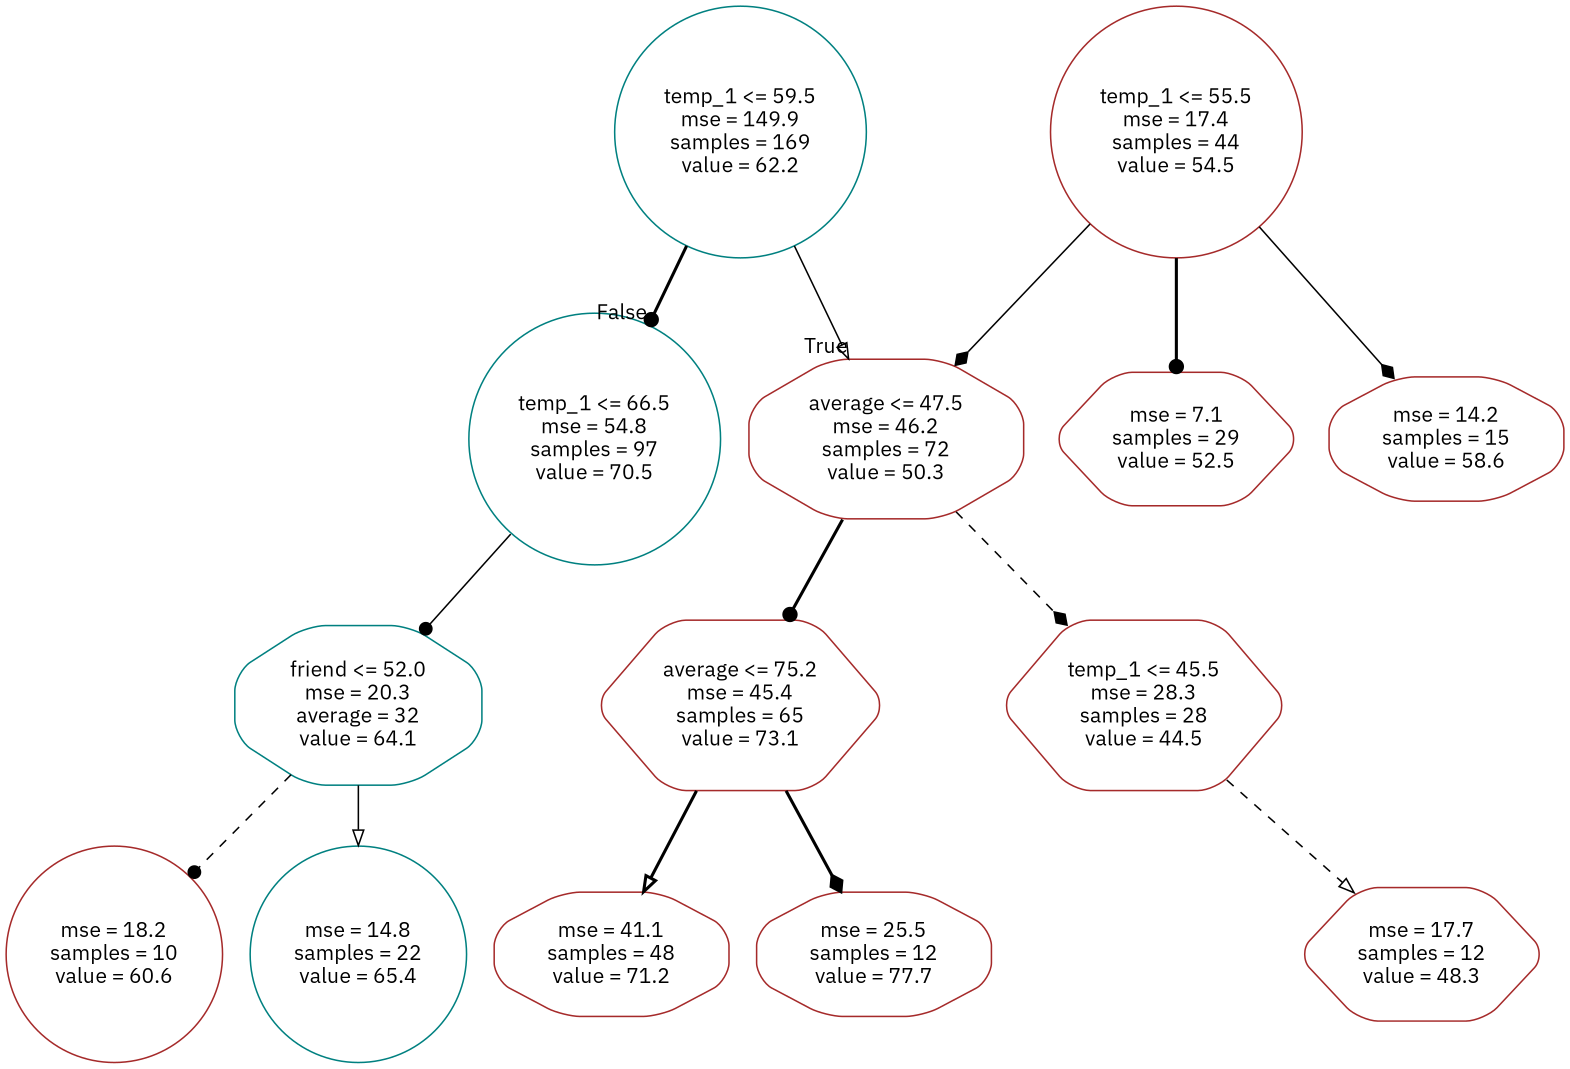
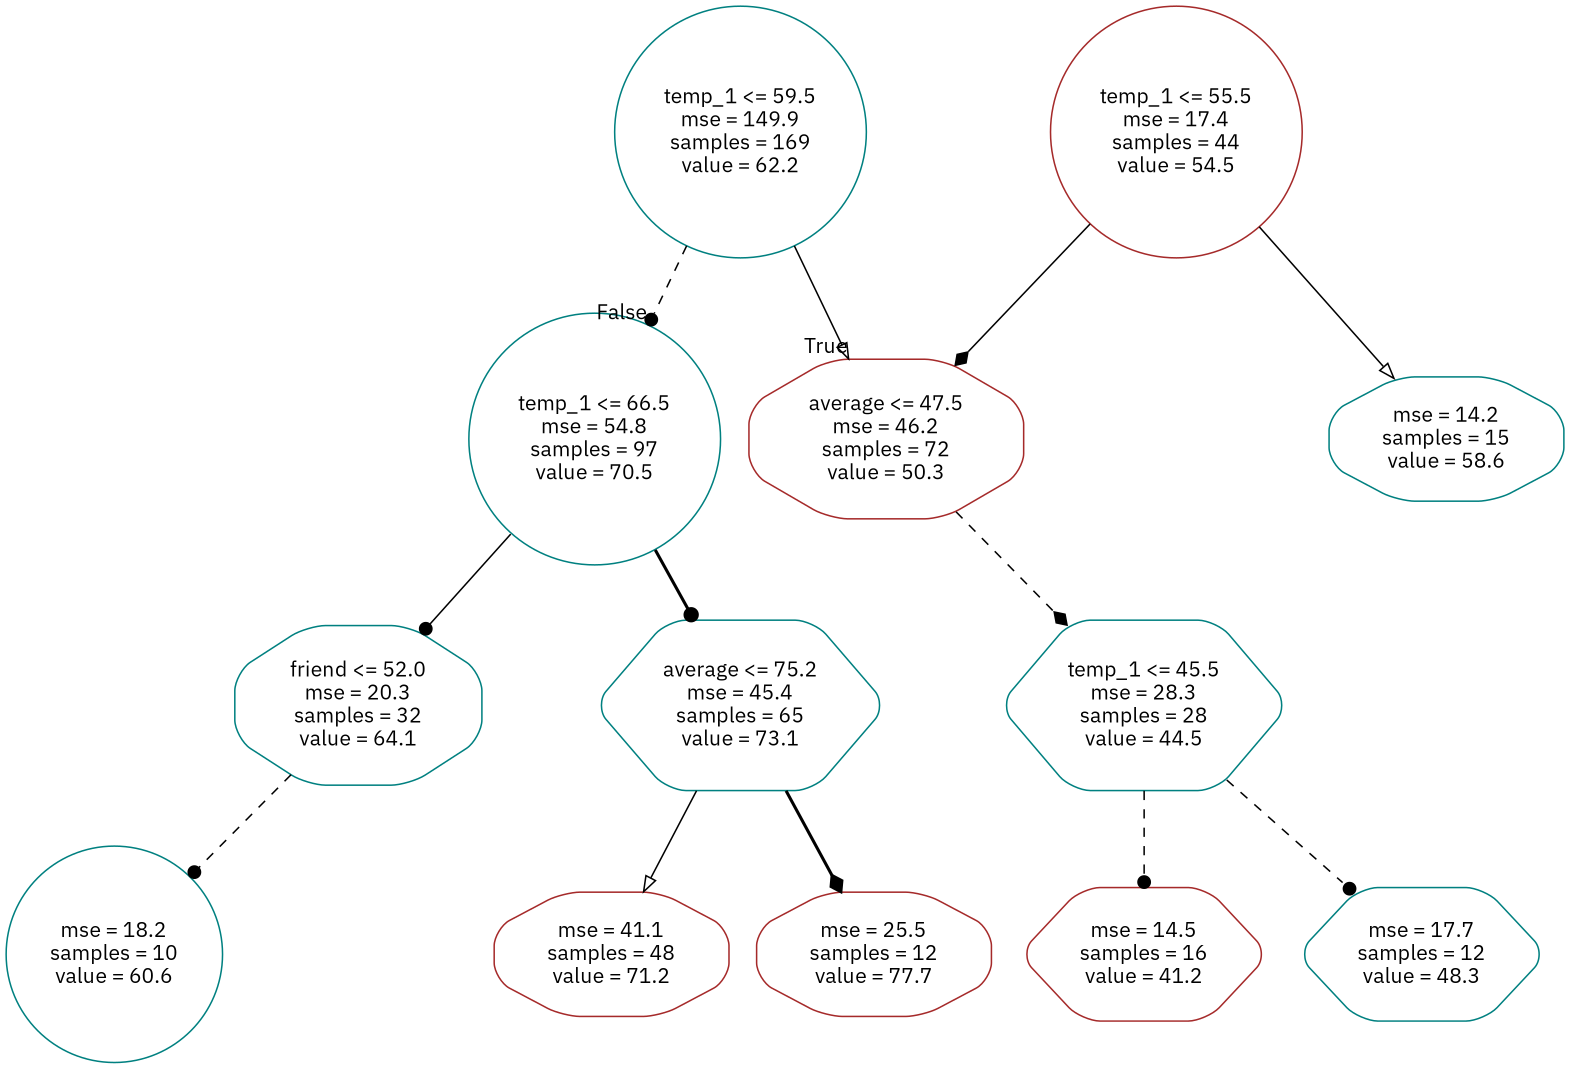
edge "temp_1 <= 59.5 mse = 149.9 samples = 169 value = 62.2" -> "temp_1 <= 66.5 mse = 54.8 samples = 97 value = 70.5": style bold -> dashed
edge "temp_1 <= 55.5 mse = 17.4 samples = 44 value = 54.5" -> "mse = 14.2 samples = 15 value = 58.6": arrowhead diamond -> onormal
node "mse = 7.1 samples = 29 value = 52.5": removed
node "mse = 14.2 samples = 15 value = 58.6": color brown -> teal
edge "average <= 47.5 mse = 46.2 samples = 72 value = 50.3" -> "average <= 75.2 mse = 45.4 samples = 65 value = 73.1": now "temp_1 <= 66.5 mse = 54.8 samples = 97 value = 70.5" -> "average <= 75.2 mse = 45.4 samples = 65 value = 73.1"
node "friend <= 52.0 mse = 20.3 average = 32 value = 64.1": label "friend <= 52.0 mse = 20.3 average = 32 value = 64.1" -> "friend <= 52.0 mse = 20.3 samples = 32 value = 64.1"
node "average <= 75.2 mse = 45.4 samples = 65 value = 73.1": color brown -> teal
node "temp_1 <= 45.5 mse = 28.3 samples = 28 value = 44.5": color brown -> teal
edge "temp_1 <= 45.5 mse = 28.3 samples = 28 value = 44.5" -> "mse = 17.7 samples = 12 value = 48.3": arrowhead onormal -> dot
edge "average <= 75.2 mse = 45.4 samples = 65 value = 73.1" -> "mse = 41.1 samples = 48 value = 71.2": style bold -> solid
node "mse = 18.2 samples = 10 value = 60.6": color brown -> teal
node "mse = 14.8 samples = 22 value = 65.4": removed
node "mse = 14.5 samples = 16 value = 41.2": added
node "mse = 17.7 samples = 12 value = 48.3": color brown -> teal
